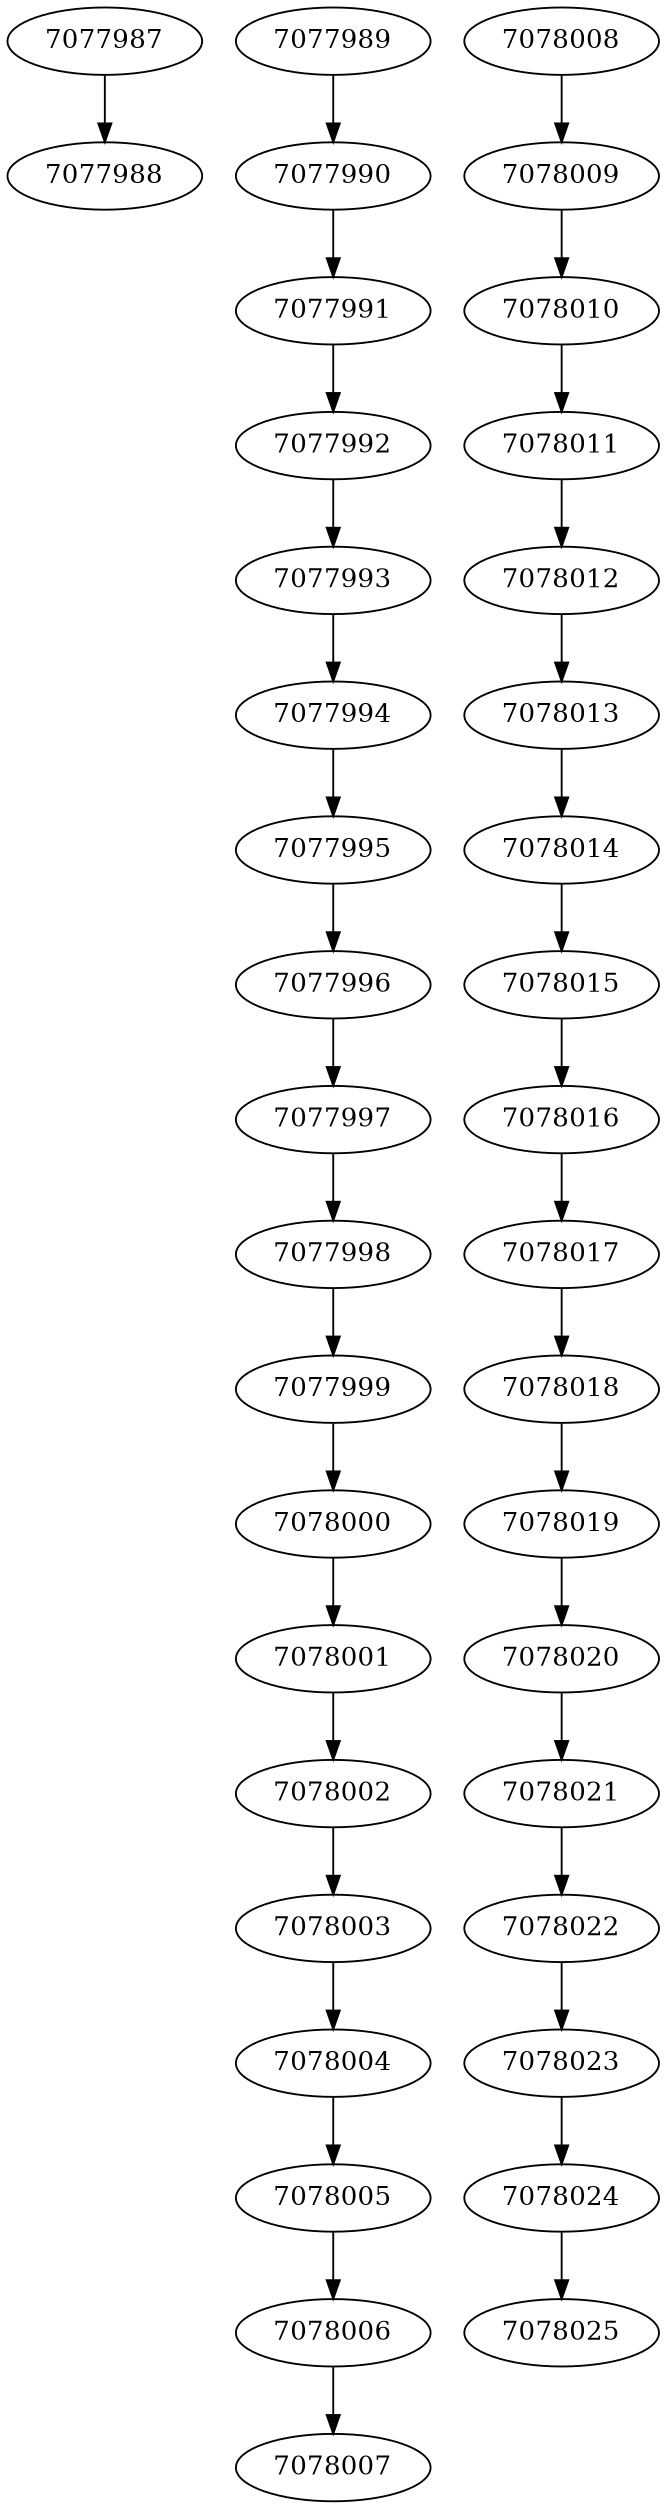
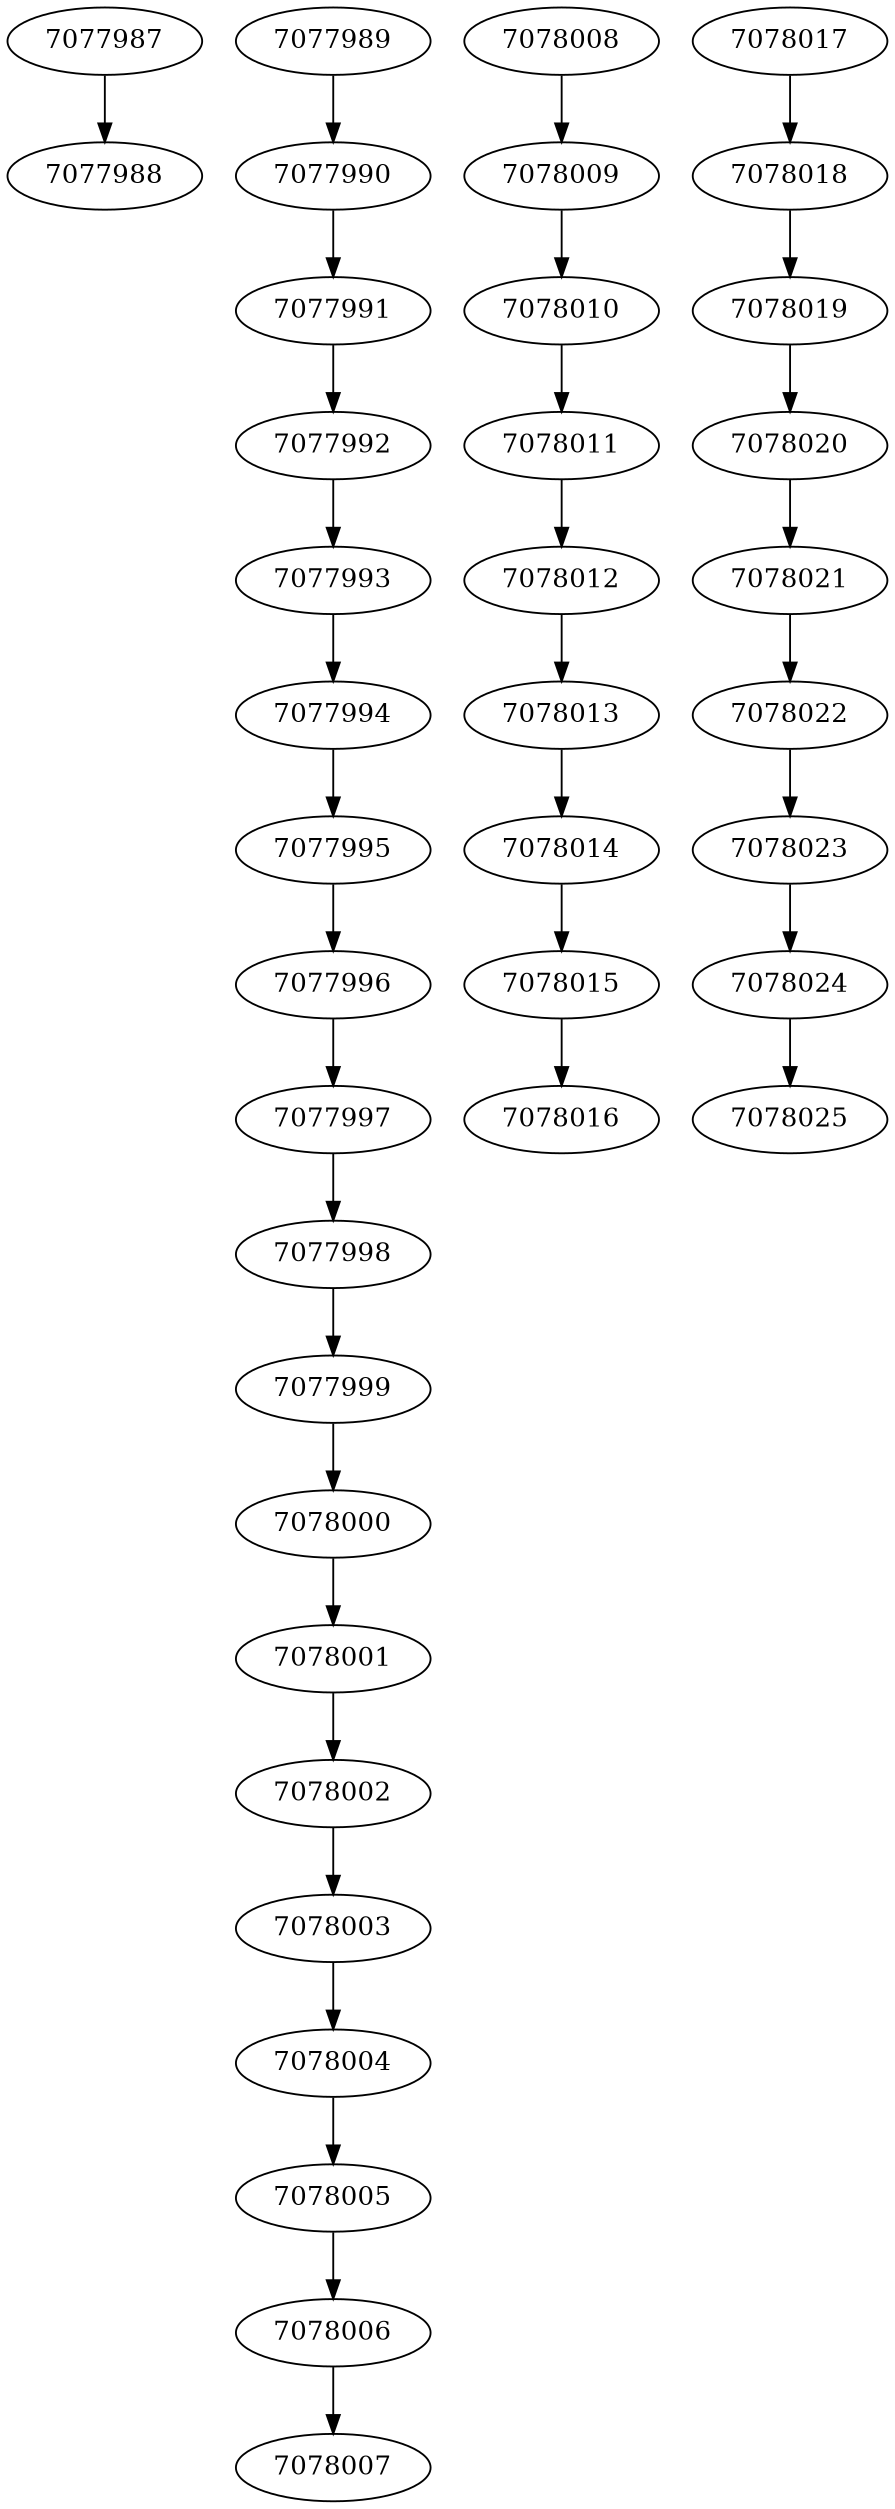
edge "7078016" -> "7078017": removed
